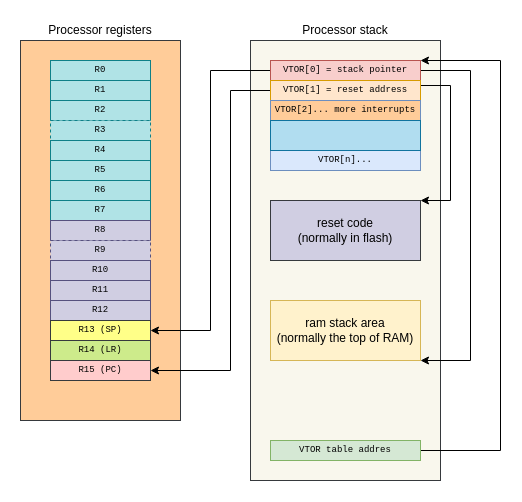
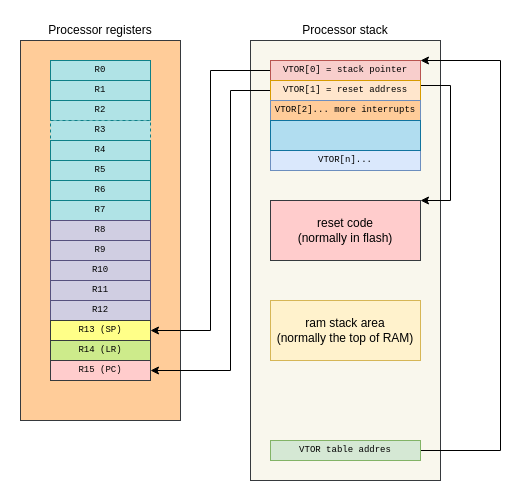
edge "VTOR[0] = stack pointer" -> "ram stack area(normally the top of RAM)": removed
node "reset code(normally in flash)": fillcolor #d0cee2 -> #ffcccc
node "R9": style dashed -> solid
